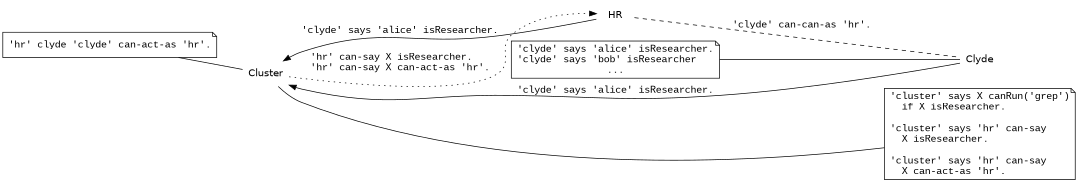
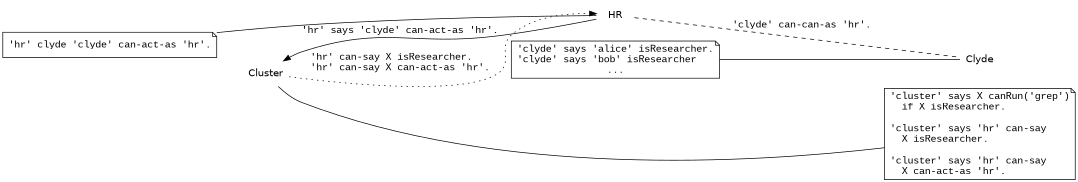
edge "HR" -> "Cluster": label "'clyde' says 'alice' isResearcher." -> "'hr' says 'clyde' can-act-as 'hr'."
edge "'hr' clyde 'clyde' can-act-as 'hr'." -- "Cluster": now "'hr' clyde 'clyde' can-act-as 'hr'." -- "HR"
edge "Clyde" -> "Cluster": removed, label "'clyde' says 'alice' isResearcher."
